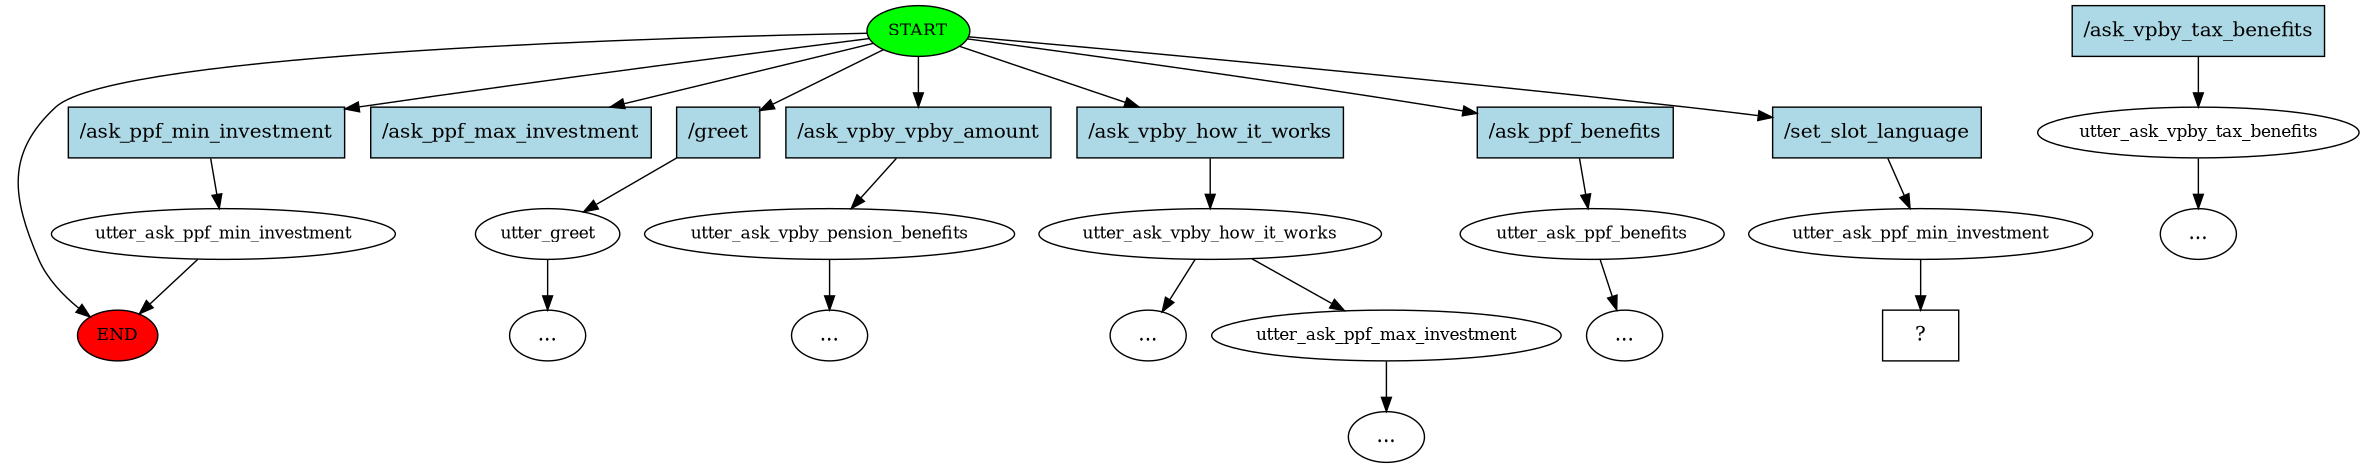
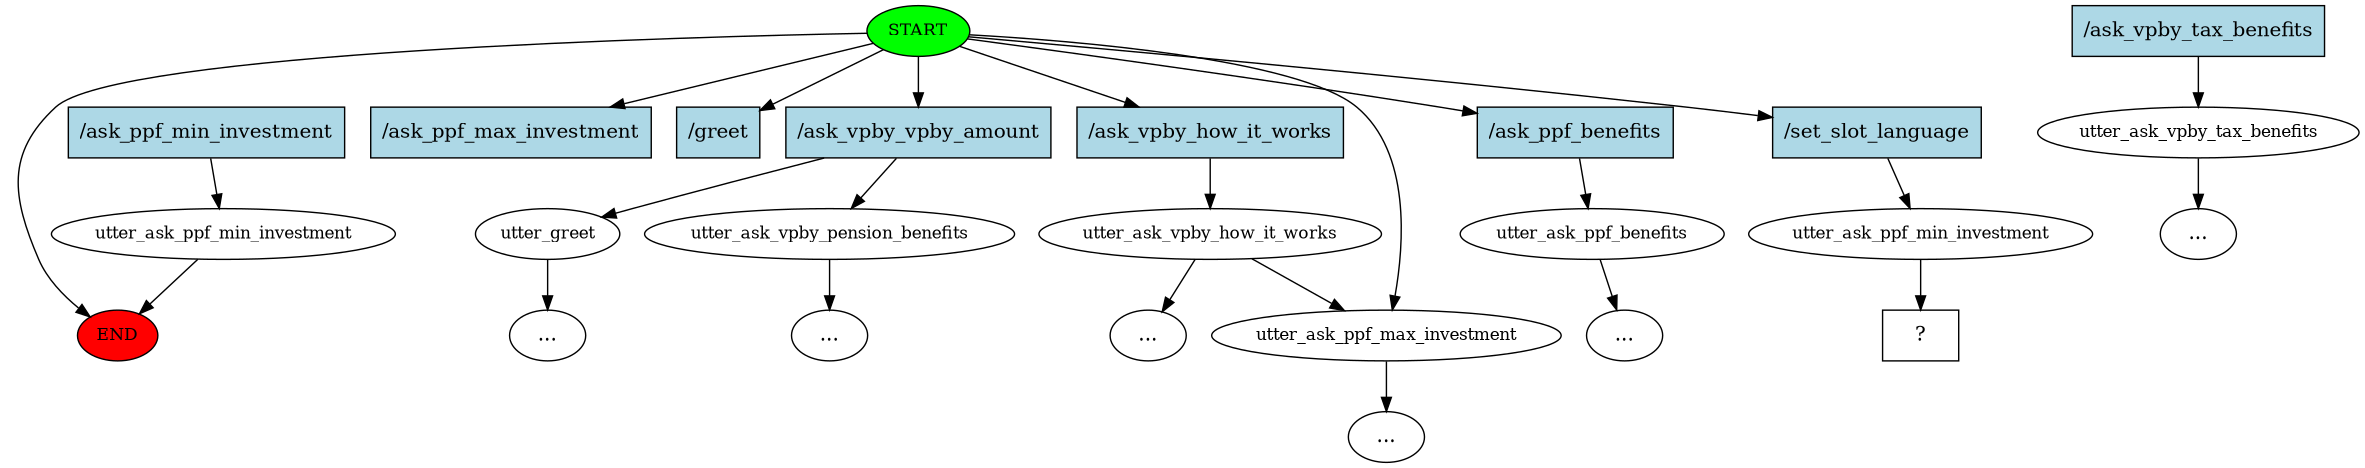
edge "START" -> "/ask_ppf_min_investment": now "START" -> "utter_ask_ppf_max_investment"
edge "/greet" -> "utter_greet": now "/ask_vpby_vpby_amount" -> "utter_greet"
